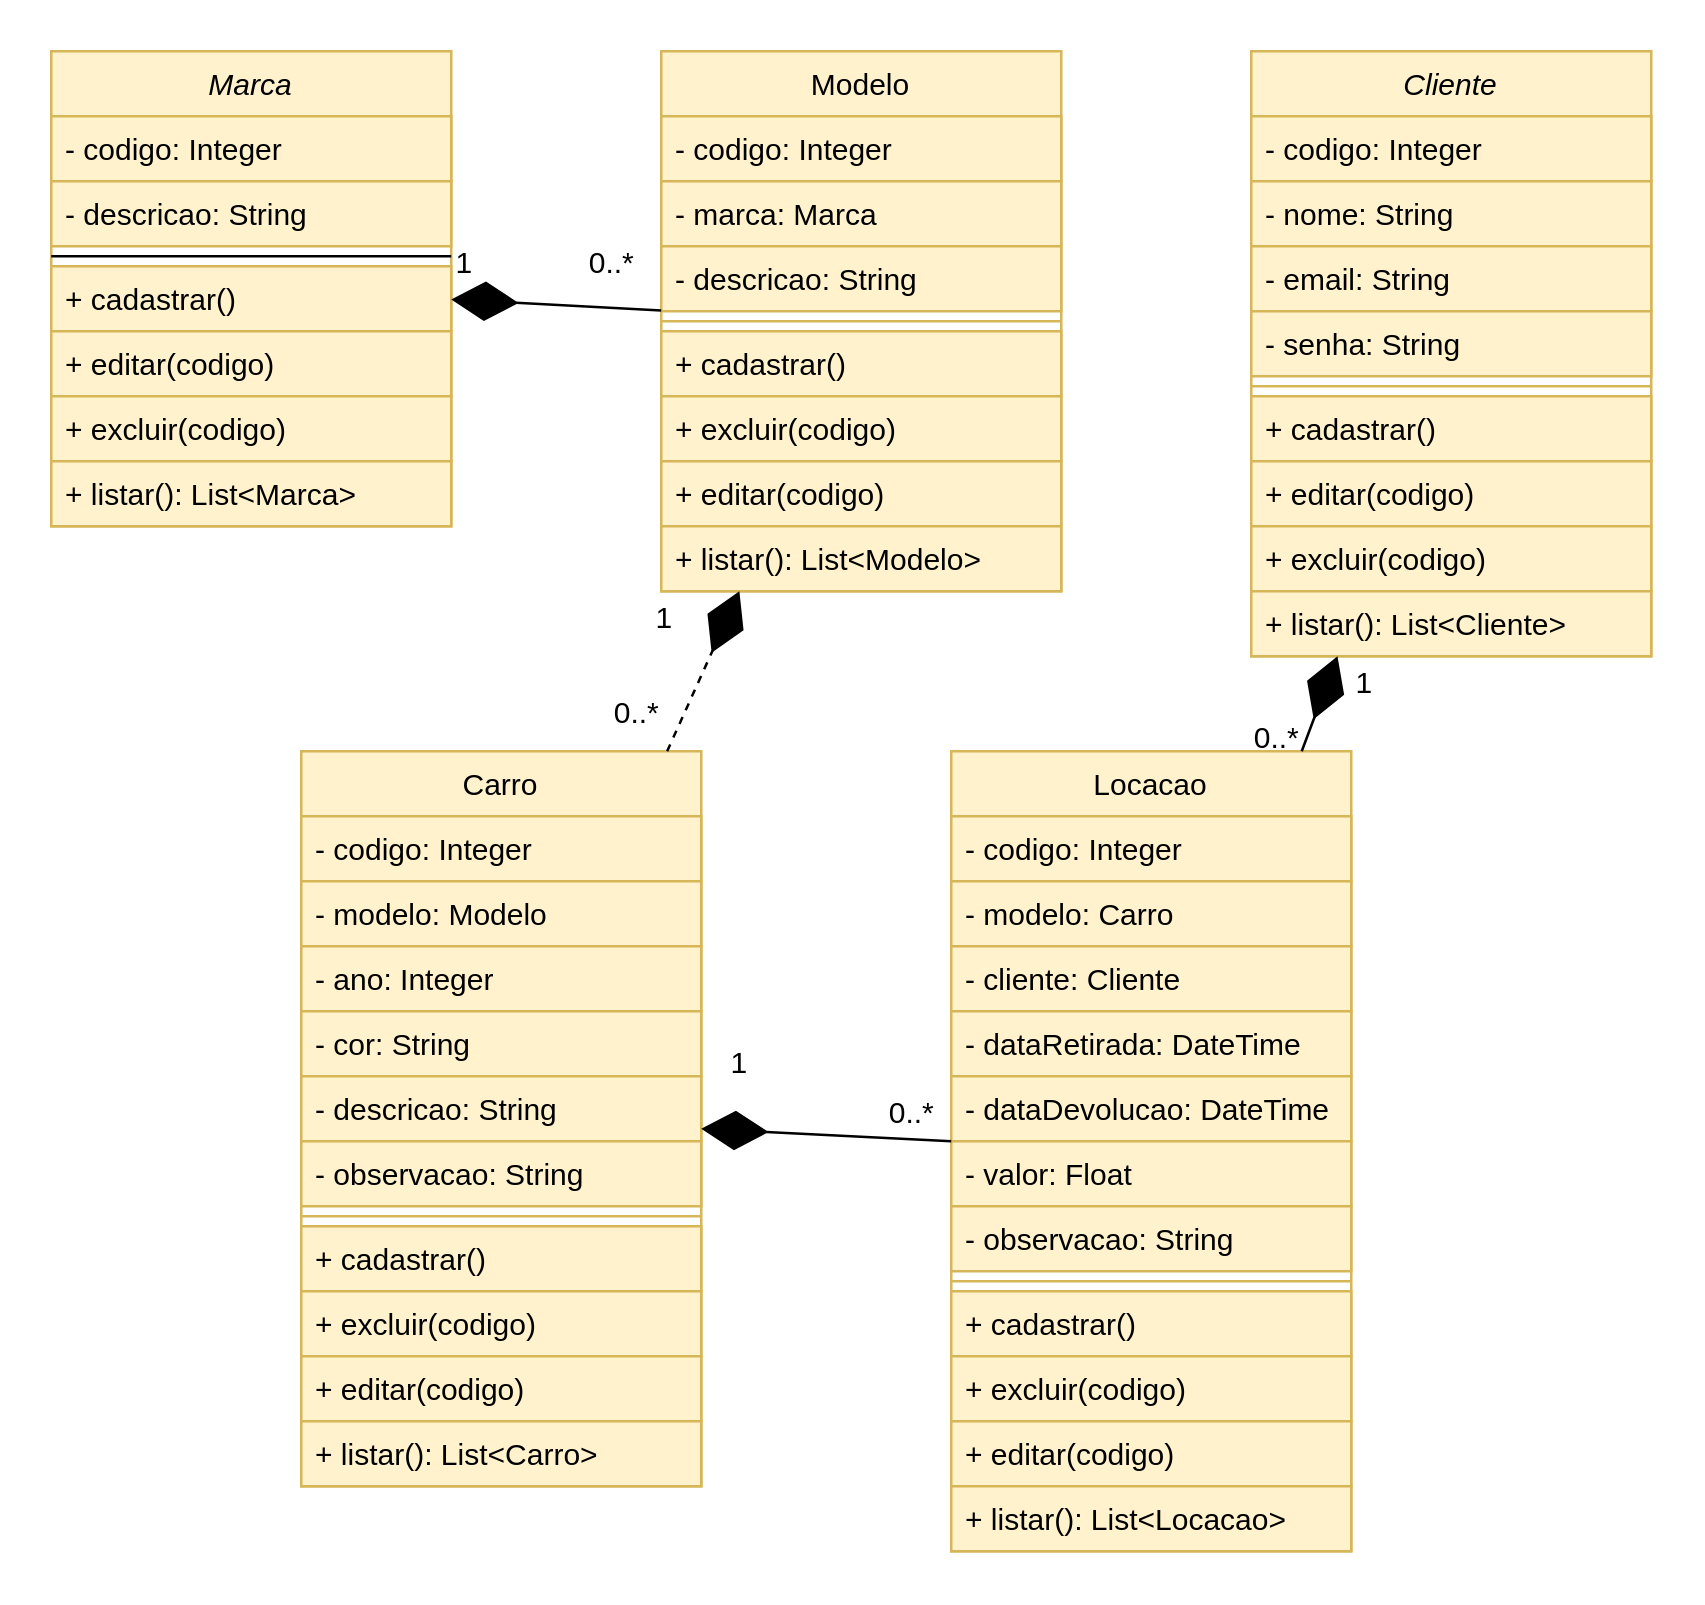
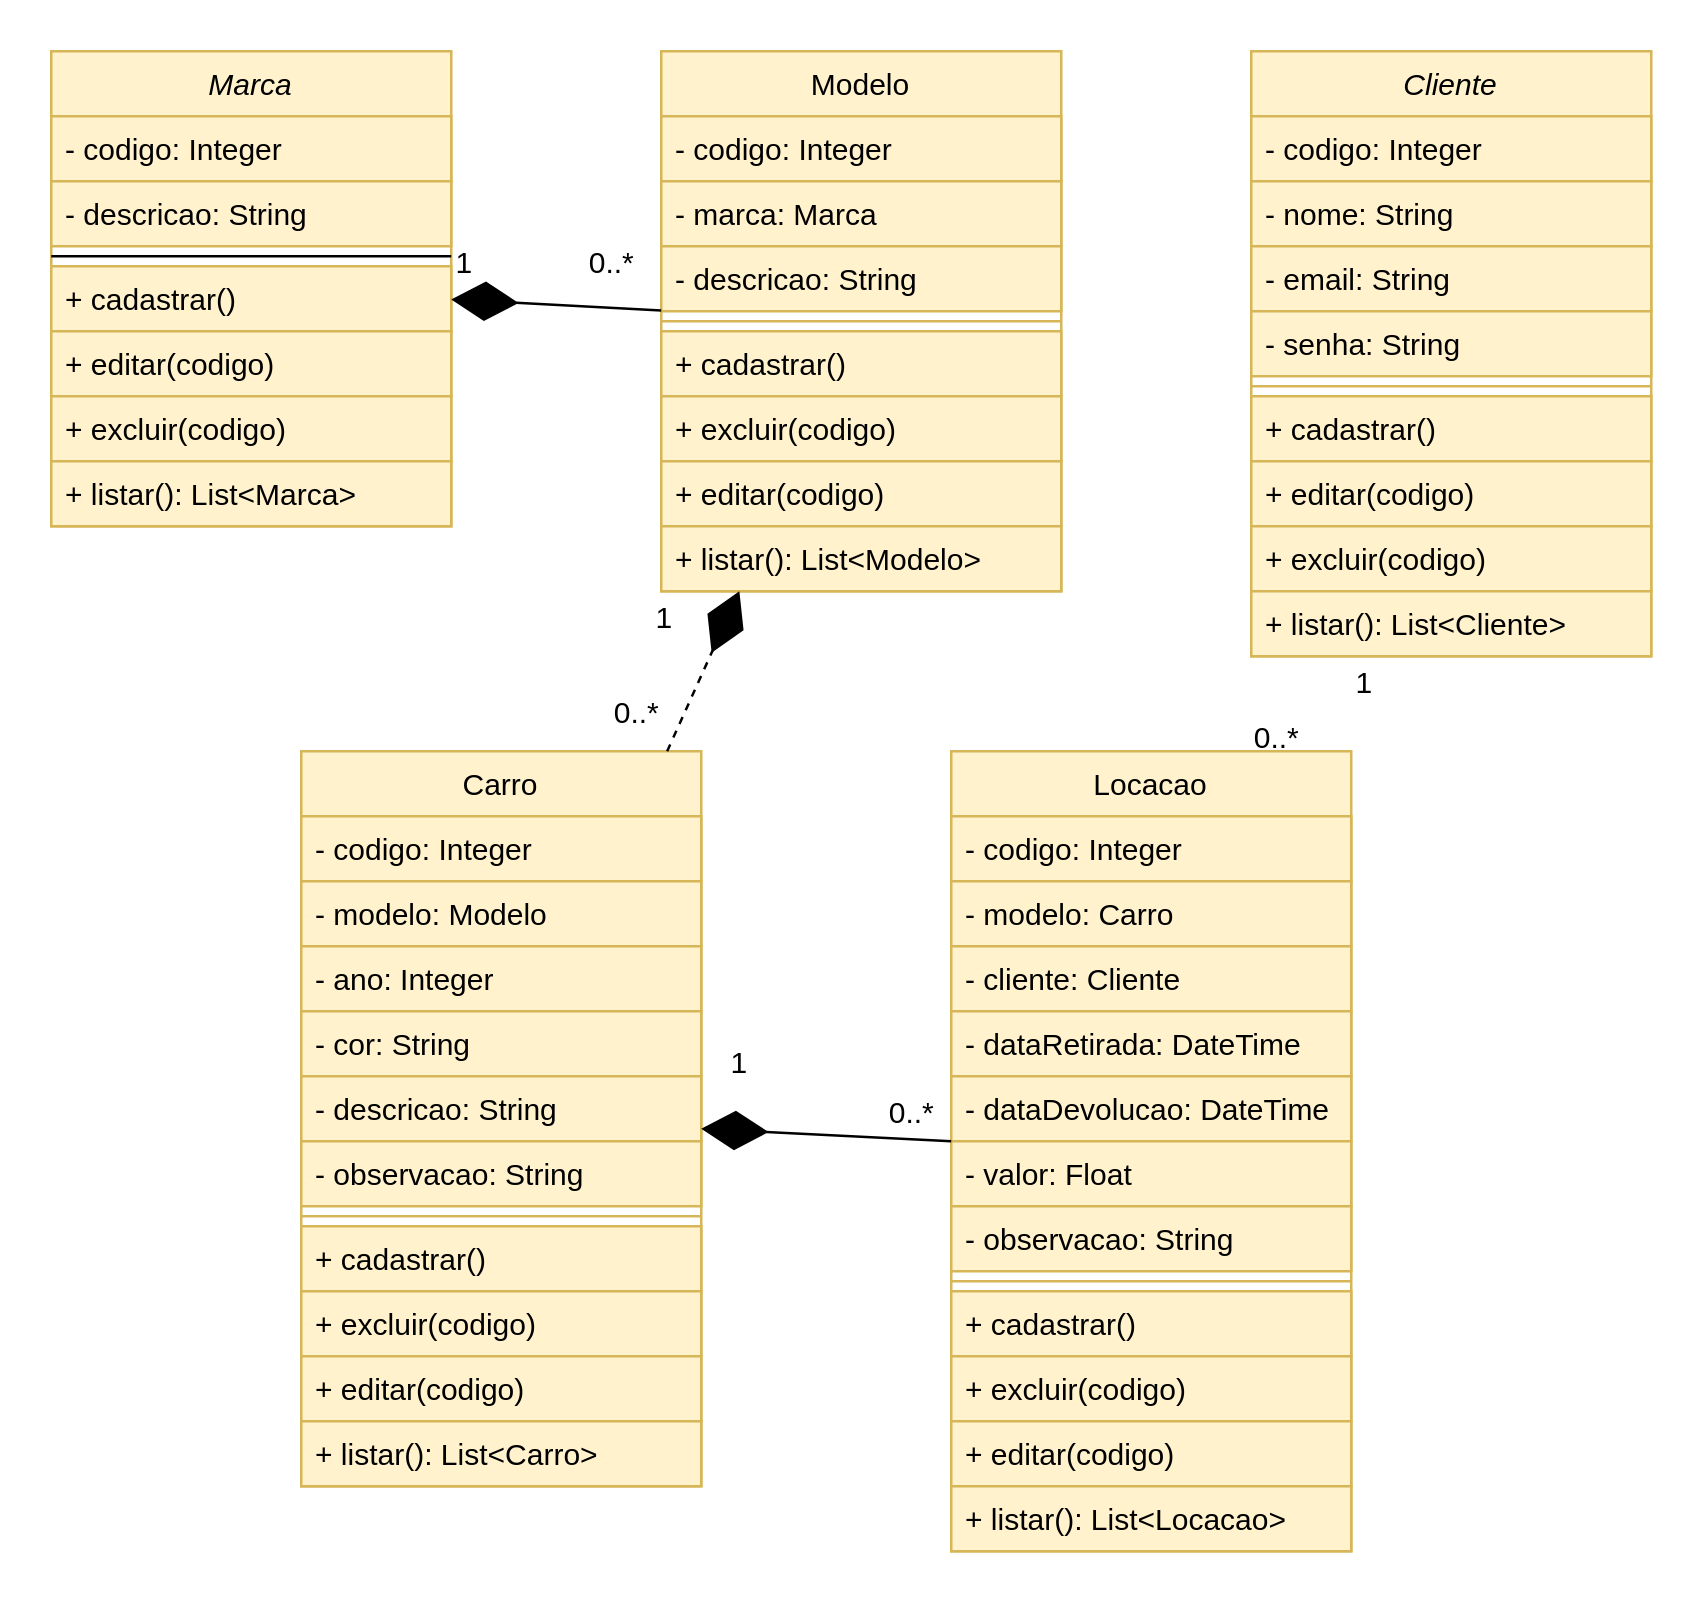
edge "Locacao" -> "Cliente": removed
